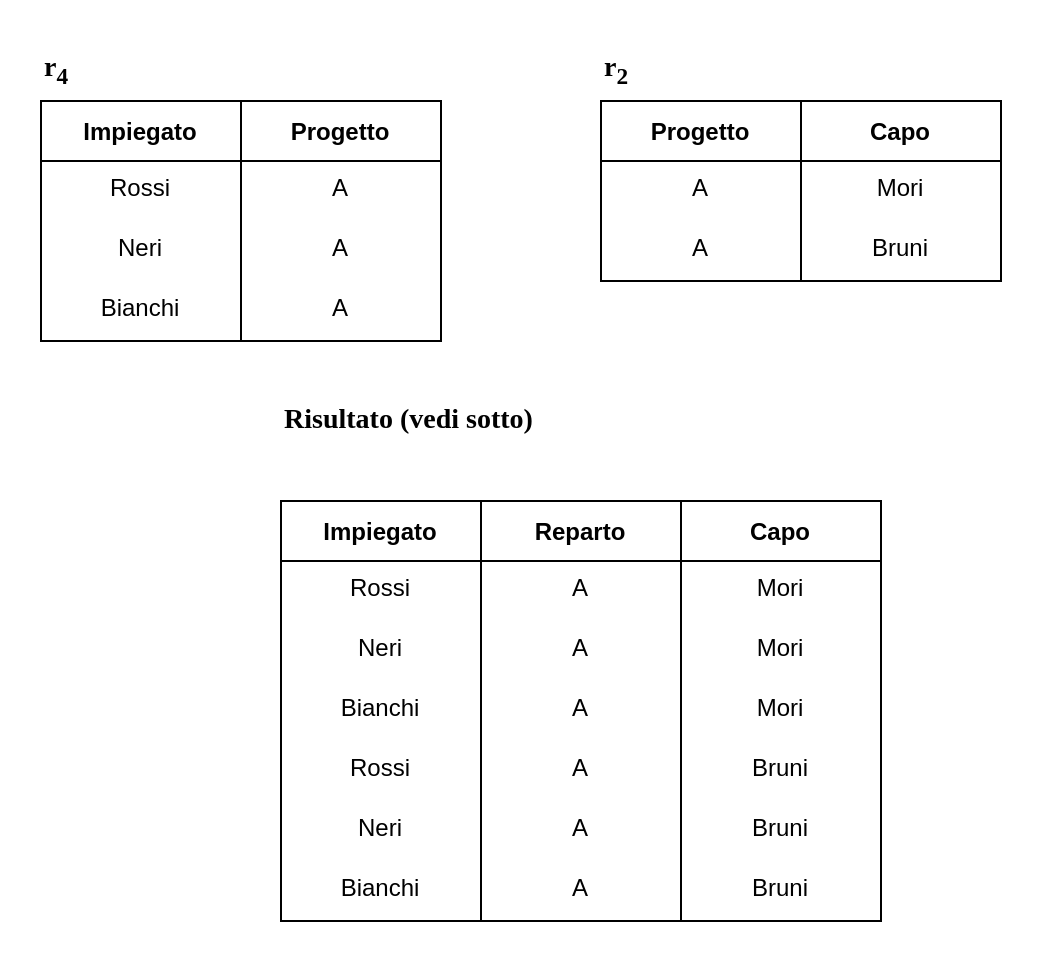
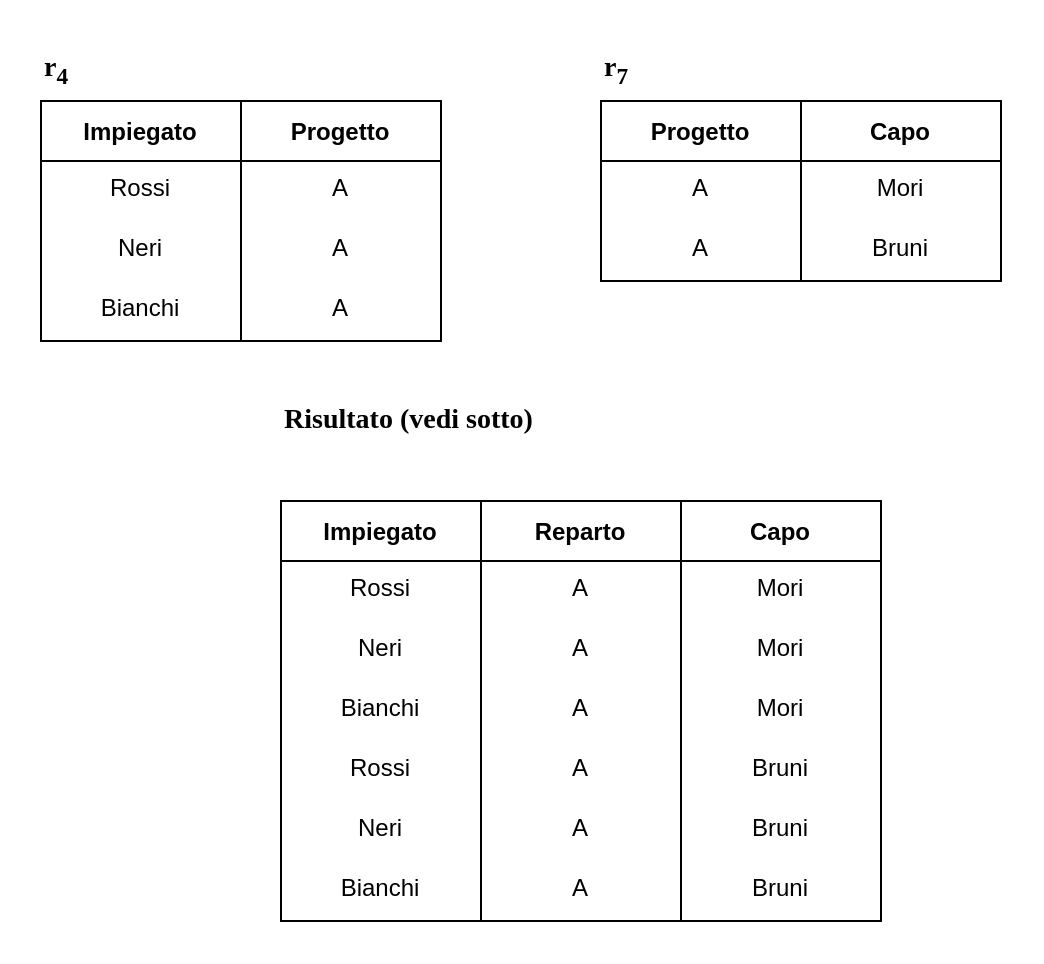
node "r2": label "r2" -> "r7"
